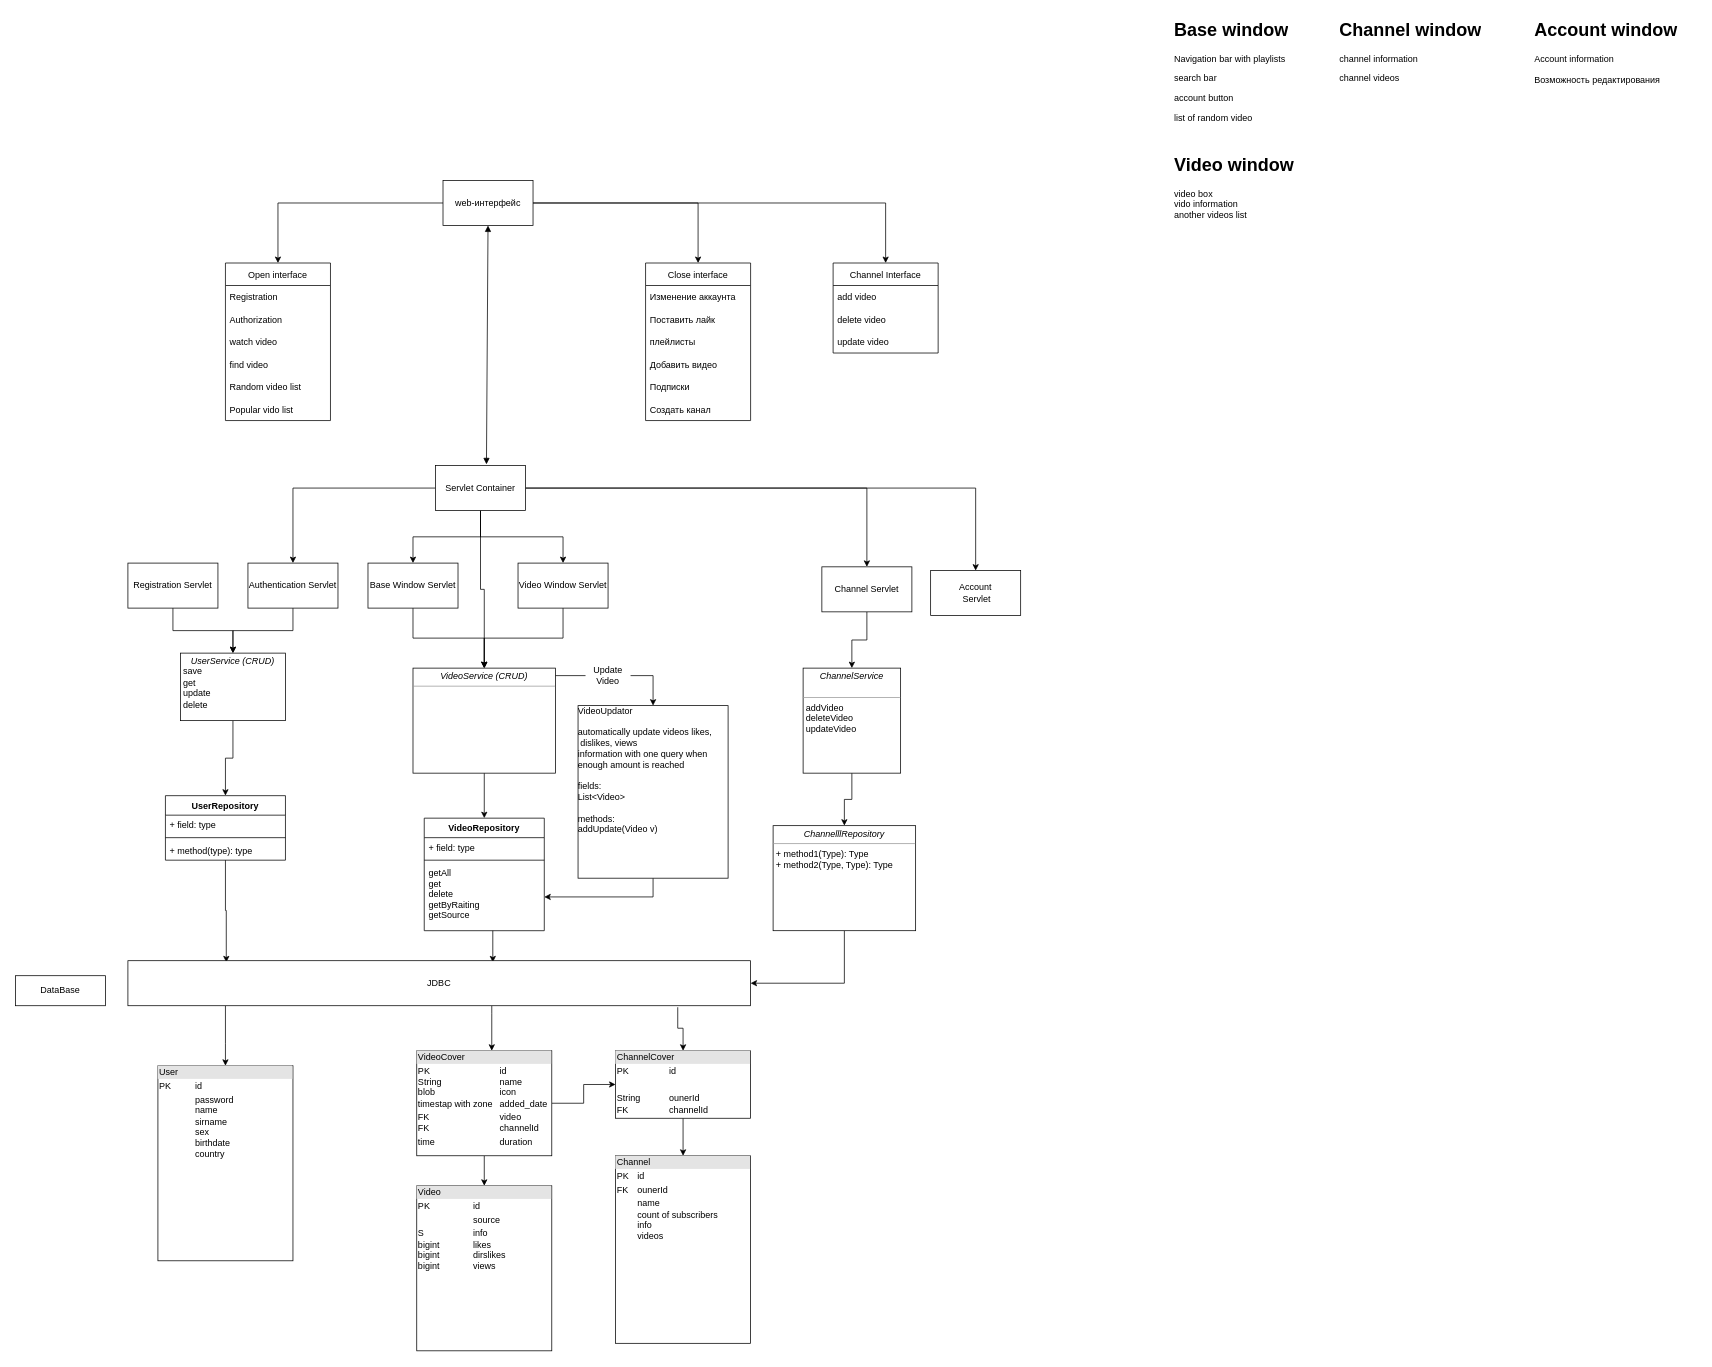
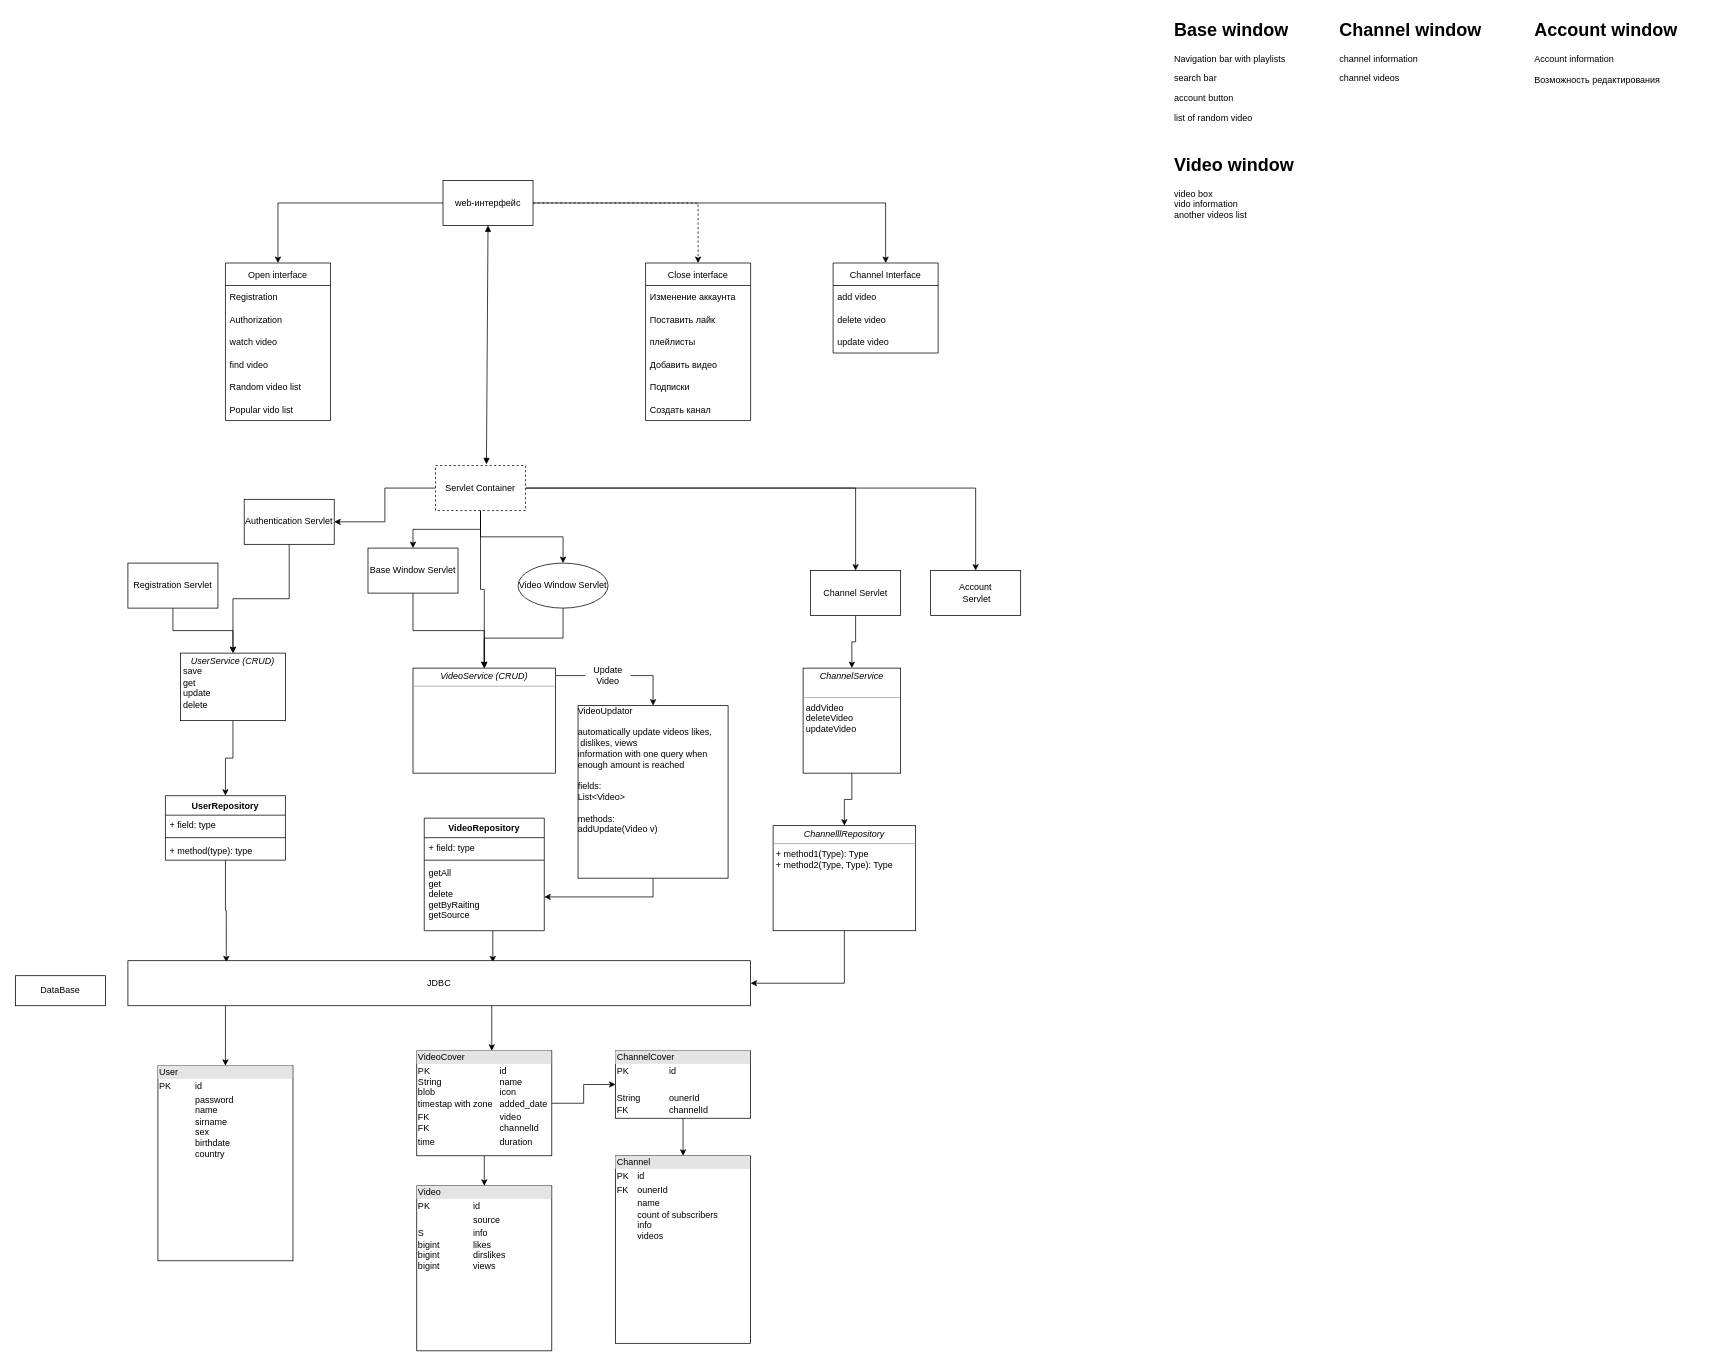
edge "web-интерфейс" -> "Close interface": style solid -> dashed
node "Servlet Container": style solid -> dashed
node "Authentication Servlet": moved (293, 585) -> (289, 522)
node "Base Window Servlet": moved (413, 585) -> (413, 570)
node "Video Window Servlet": shape rectangle -> ellipse
node "Channel Servlet": moved (867, 589) -> (855, 593)
edge "VideoService (CRUD)" -> "VideoRepository": removed
edge "JDBC" -> "ChannelCover PK id String FK ounerId channelId": removed
